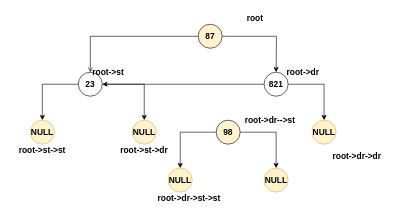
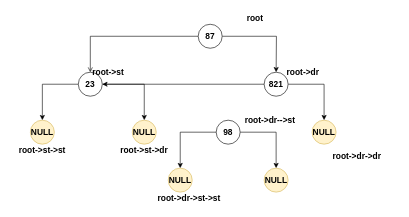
node "87": fillcolor #fff2cc -> #ffffff
node "98": fillcolor #fff2cc -> #ffffff
